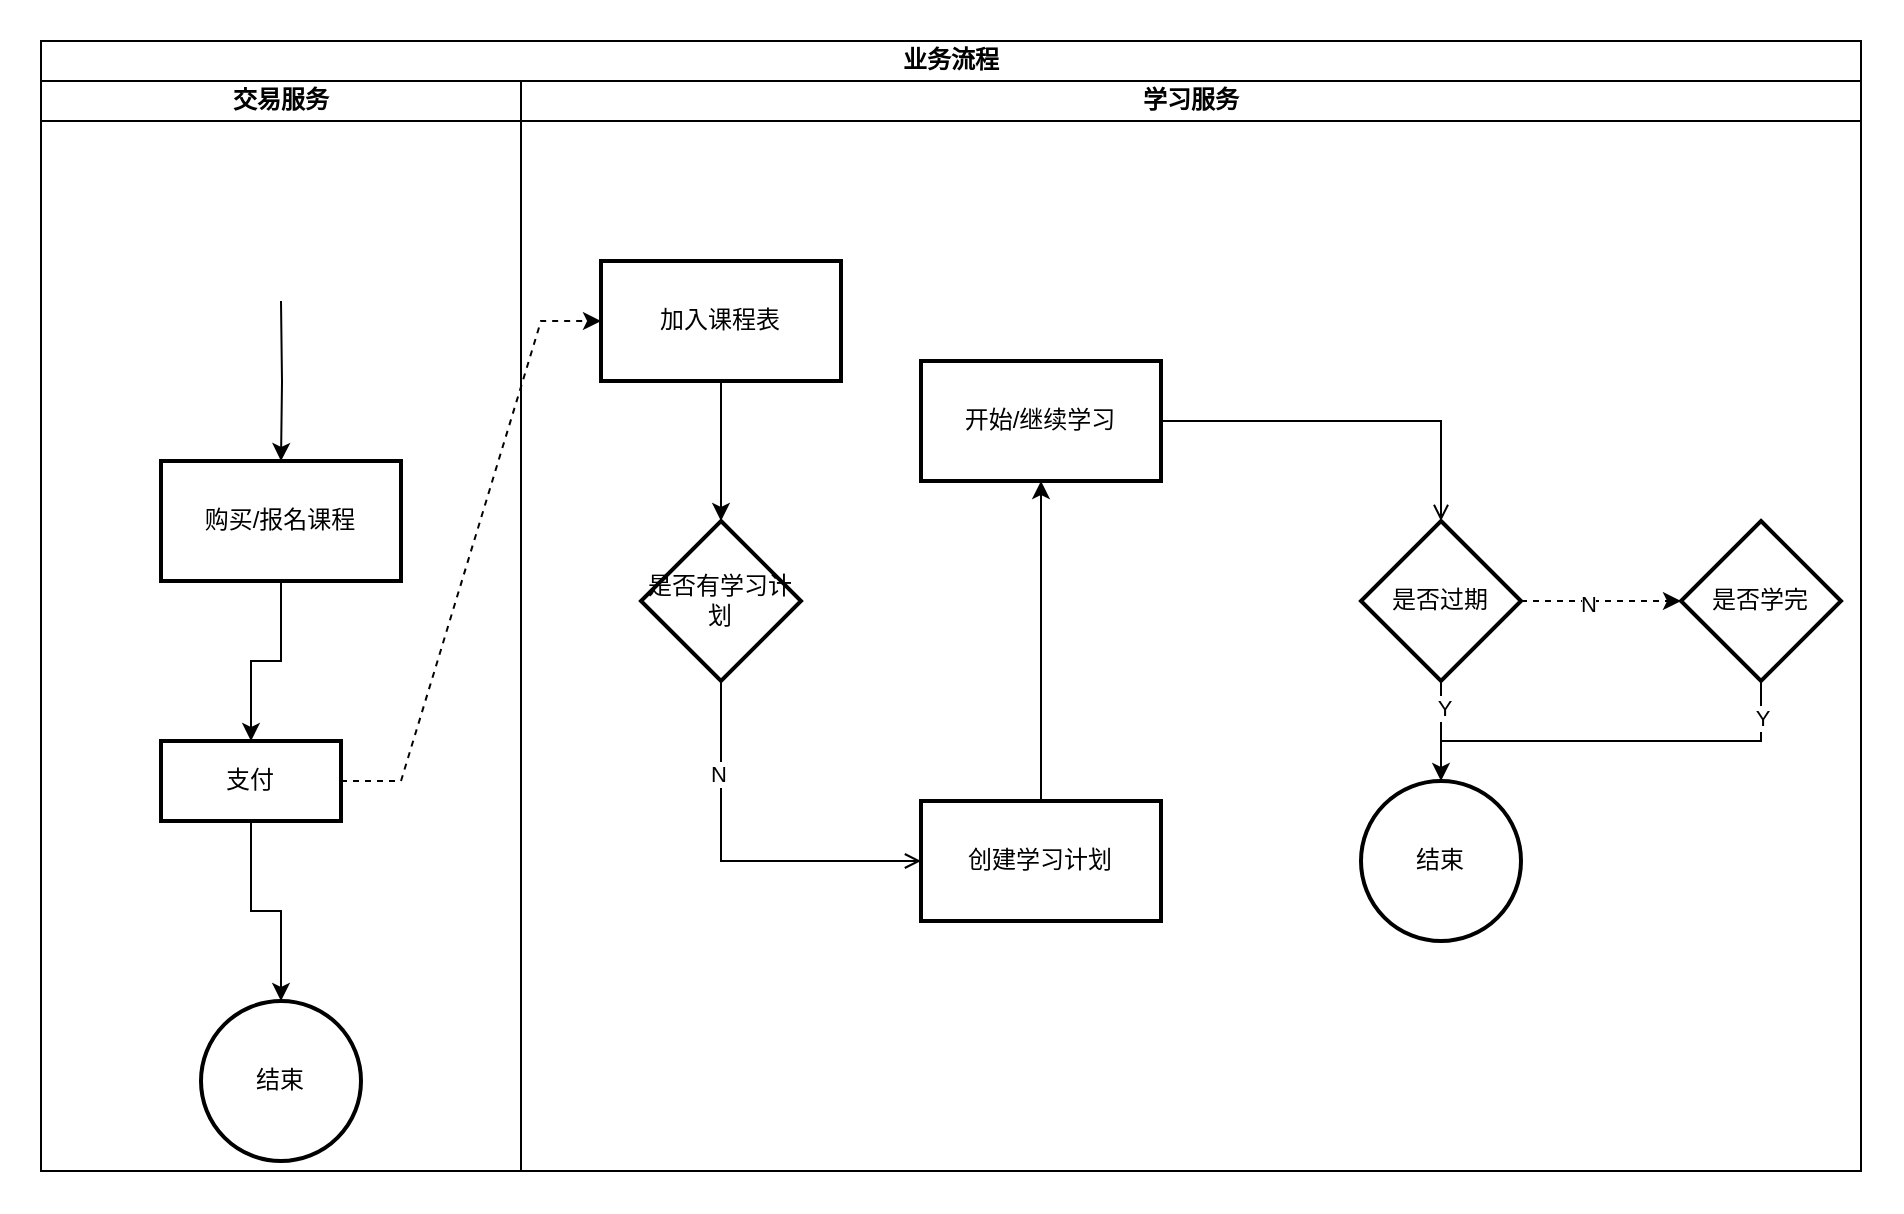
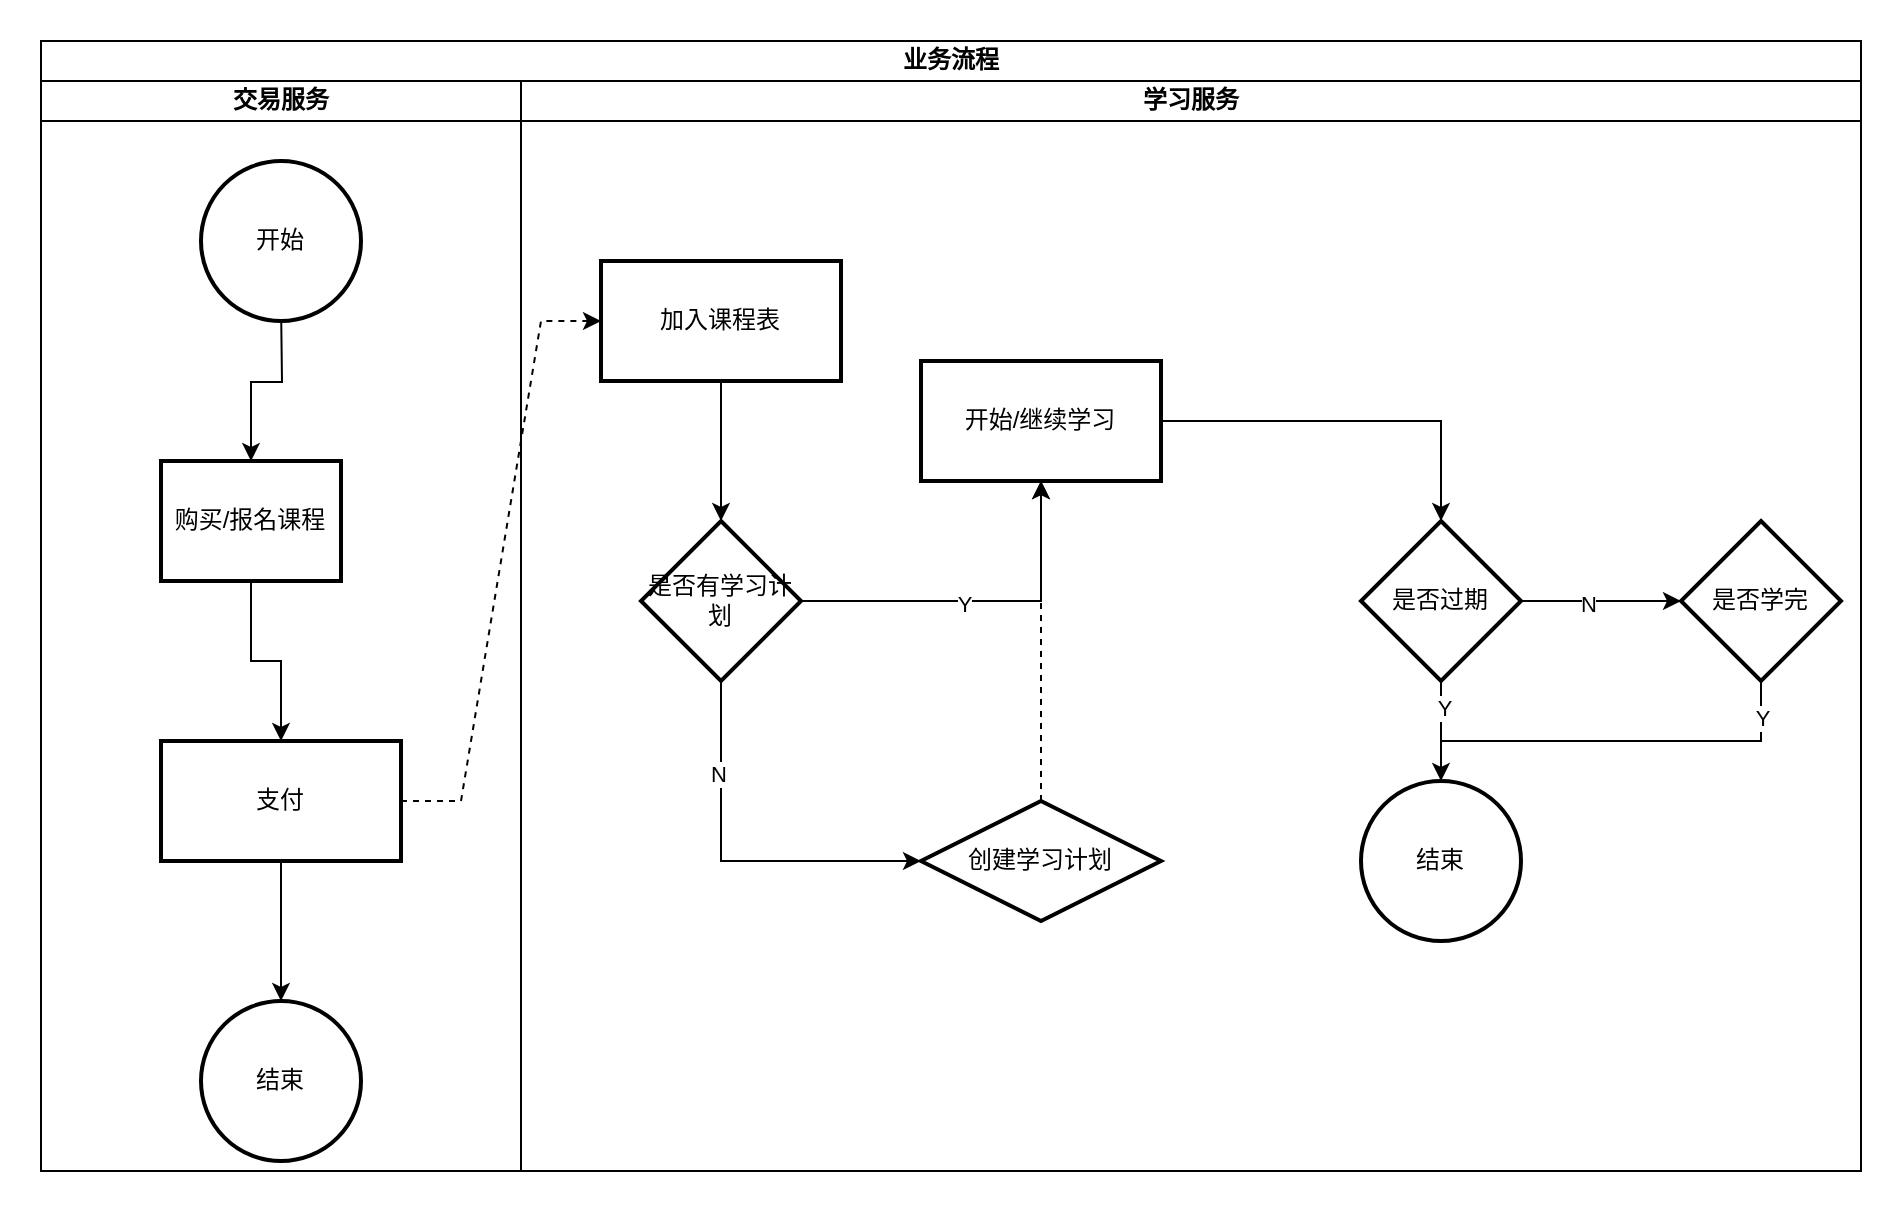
node "开始": added
edge "开始/继续学习" -> "是否过期": arrowhead open -> classic
node "购买/报名课程": size 240x120 -> 180x120
edge "是否有学习计划" -> "开始/继续学习": added, label "Y"
edge "是否过期" -> "是否学完": style dashed -> solid
edge "创建学习计划" -> "开始/继续学习": style solid -> dashed
node "支付": size 180x80 -> 240x120
edge "是否有学习计划" -> "创建学习计划": arrowhead open -> classic
node "创建学习计划": shape rectangle -> diamond
